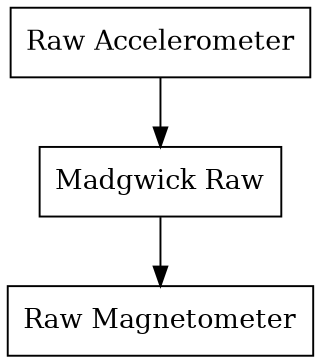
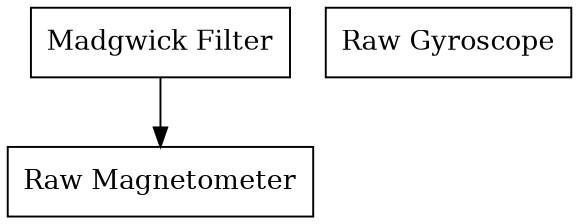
node "Raw Accelerometer": removed
node "Raw Gyroscope": added
node "Madgwick Raw": label "Madgwick Raw" -> "Madgwick Filter"
